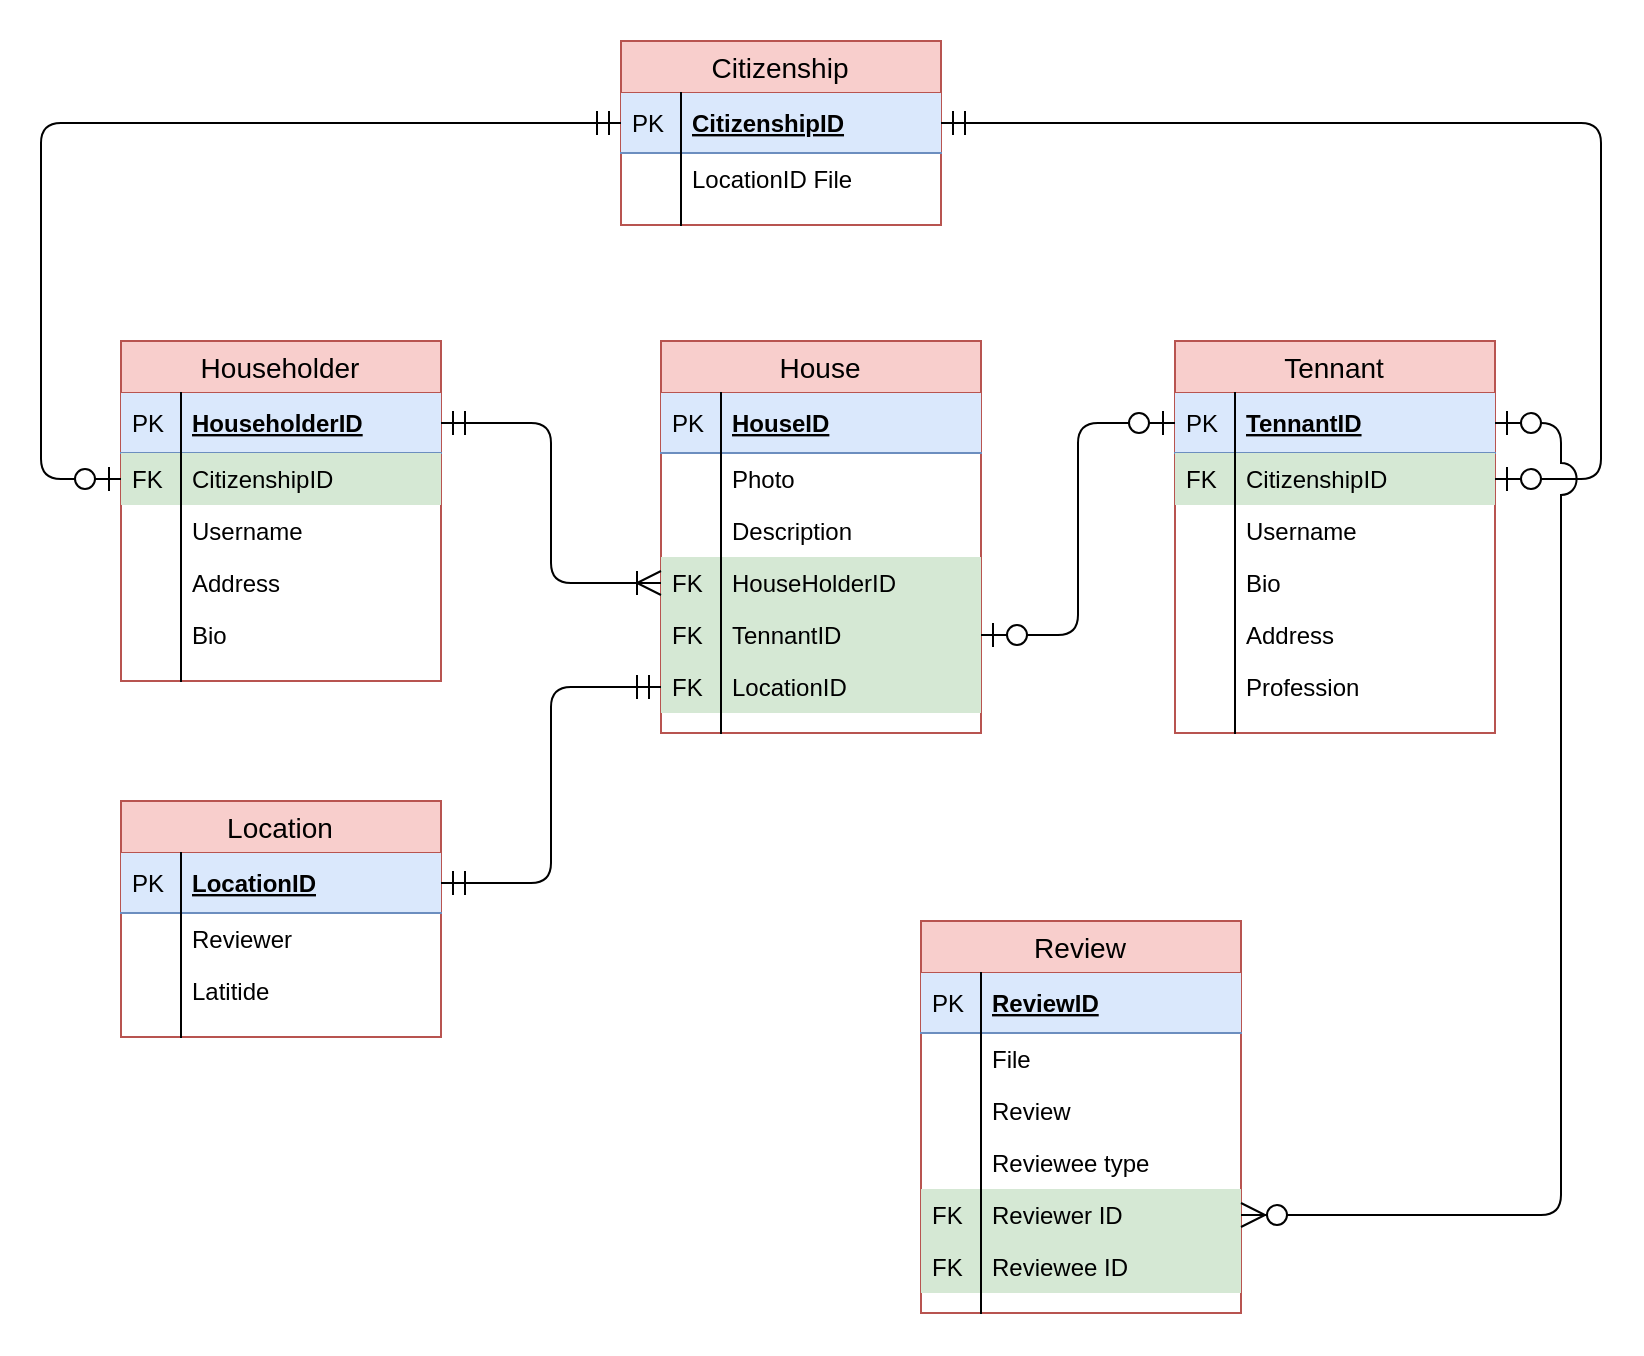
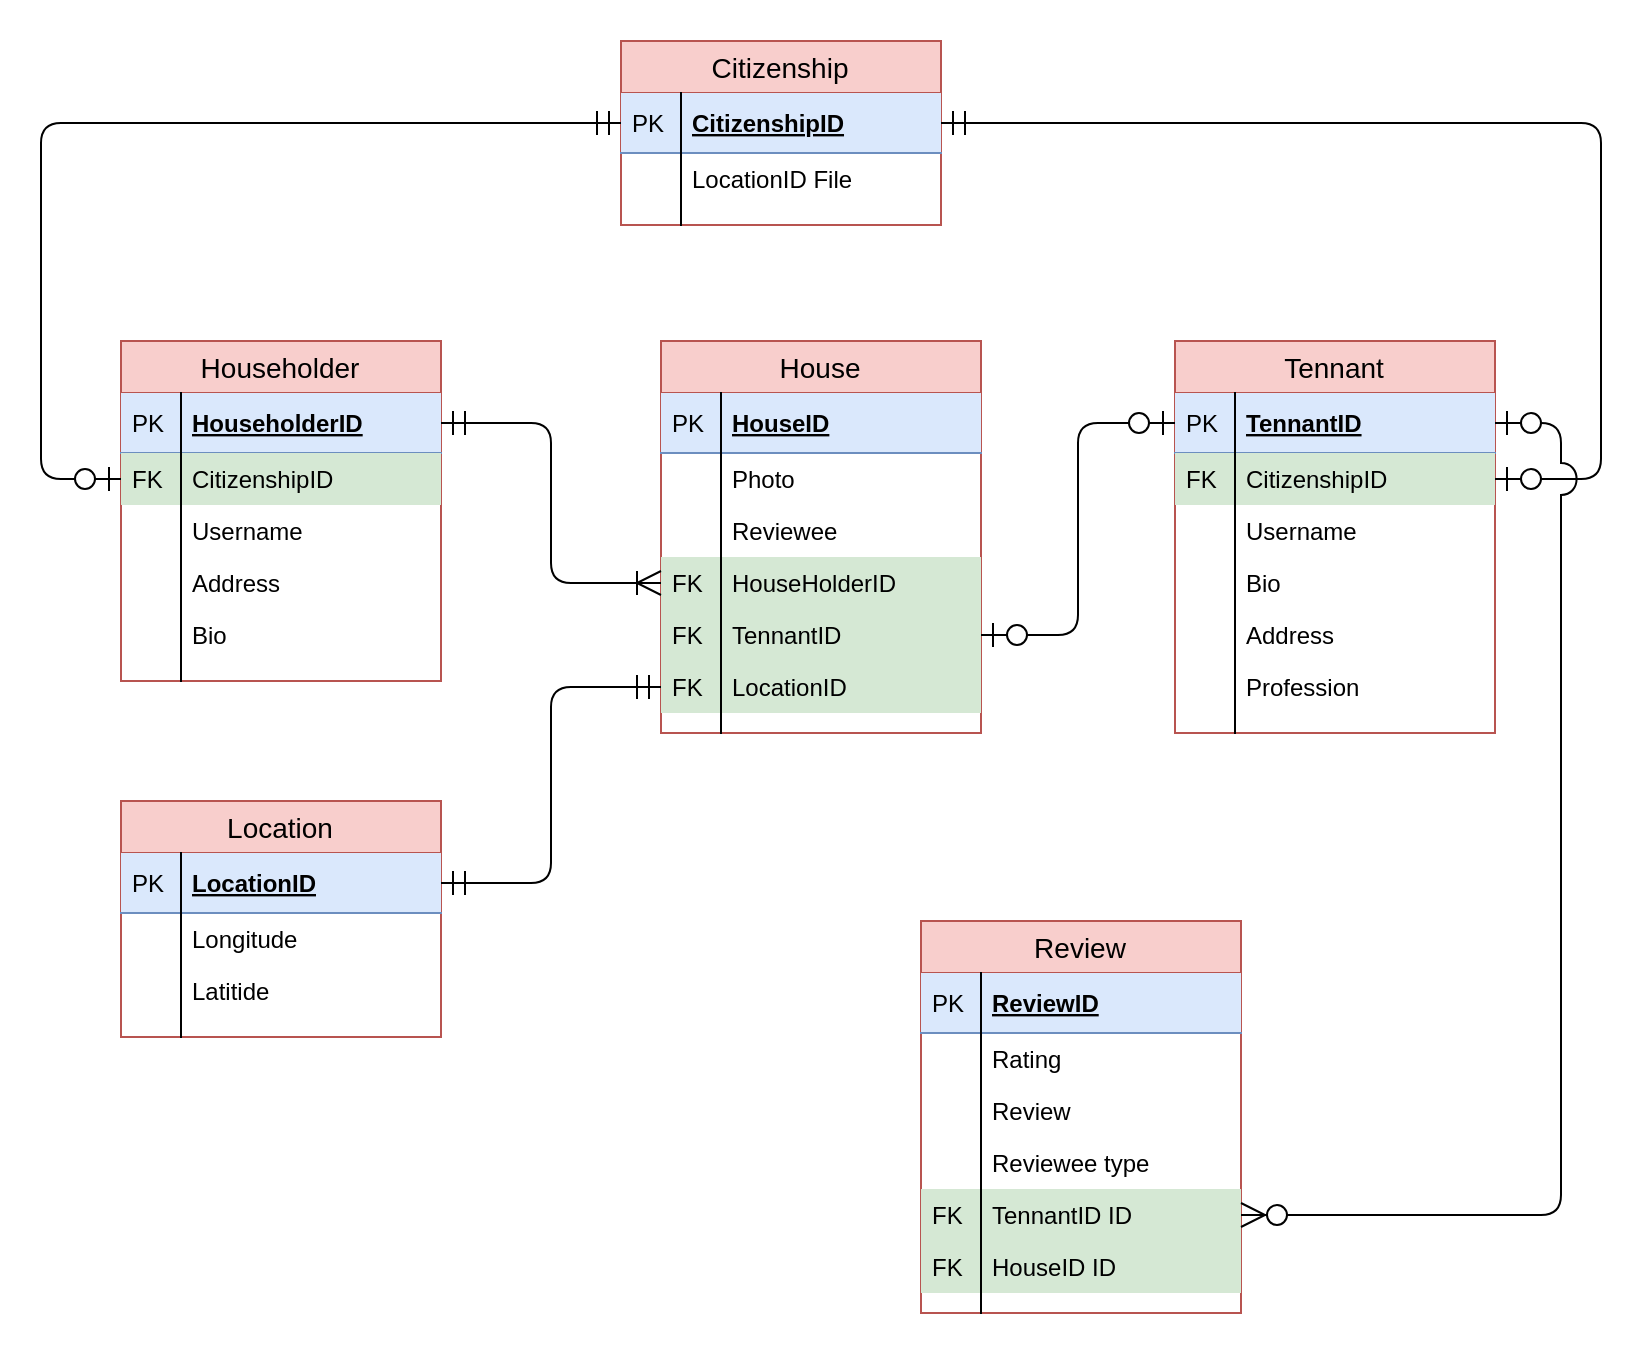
node "Description": label "Description" -> "Reviewee"
node "Reviewer": label "Reviewer" -> "Longitude"
node "File": label "File" -> "Rating"
node "Reviewer ID": label "Reviewer ID" -> "TennantID ID"
node "Reviewee ID": label "Reviewee ID" -> "HouseID ID"
